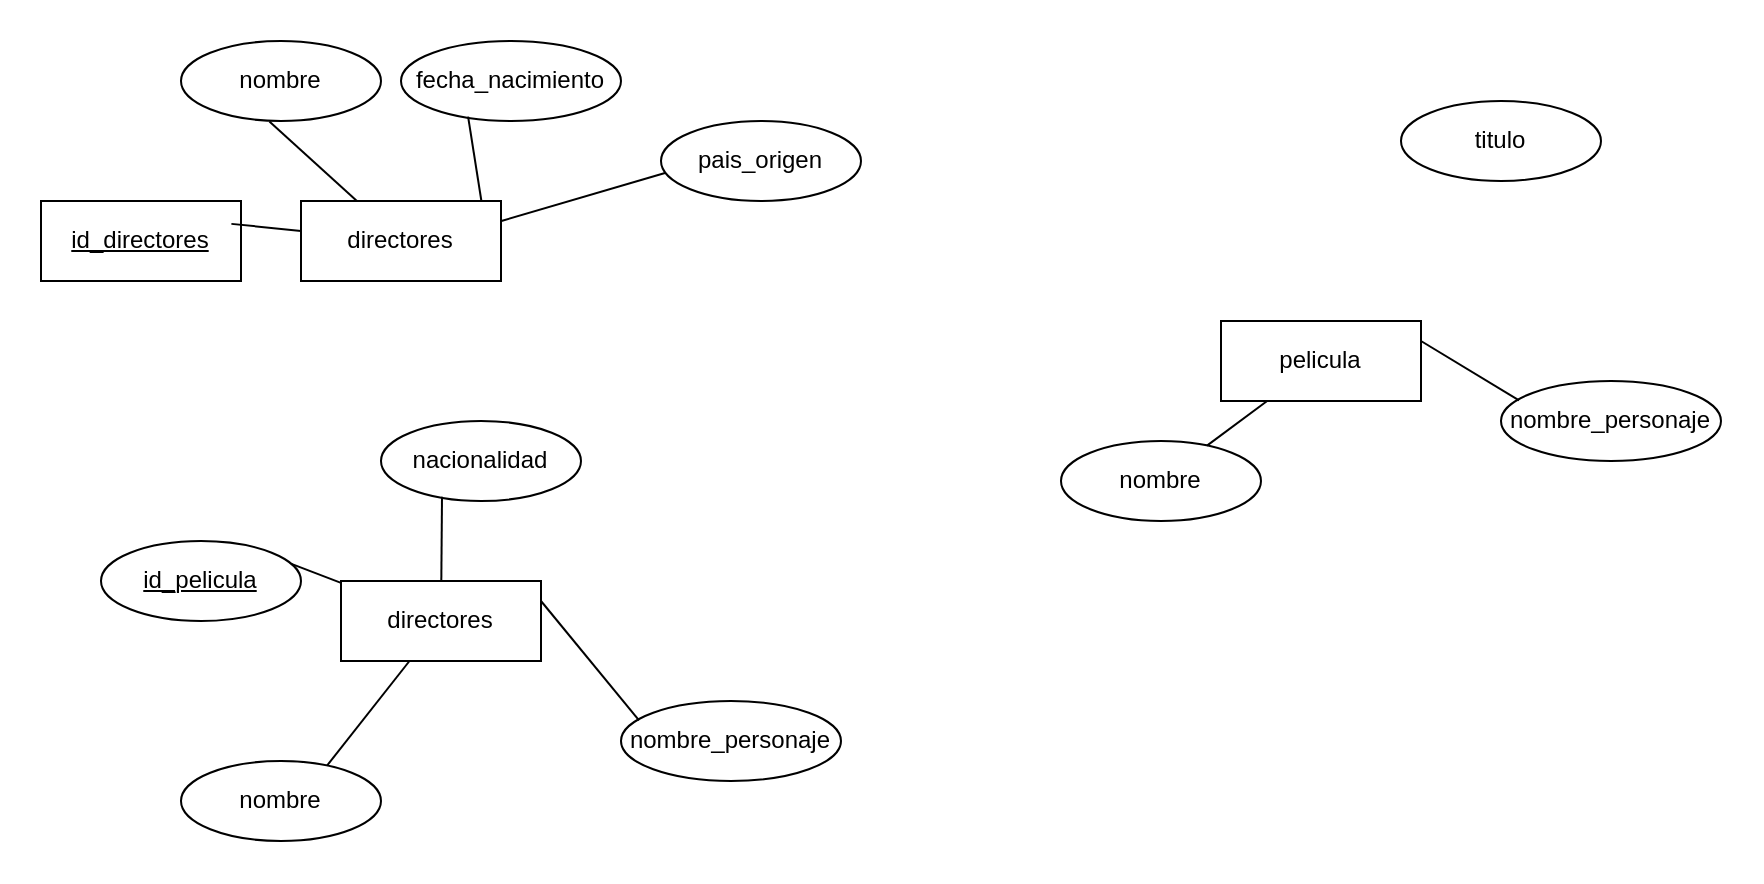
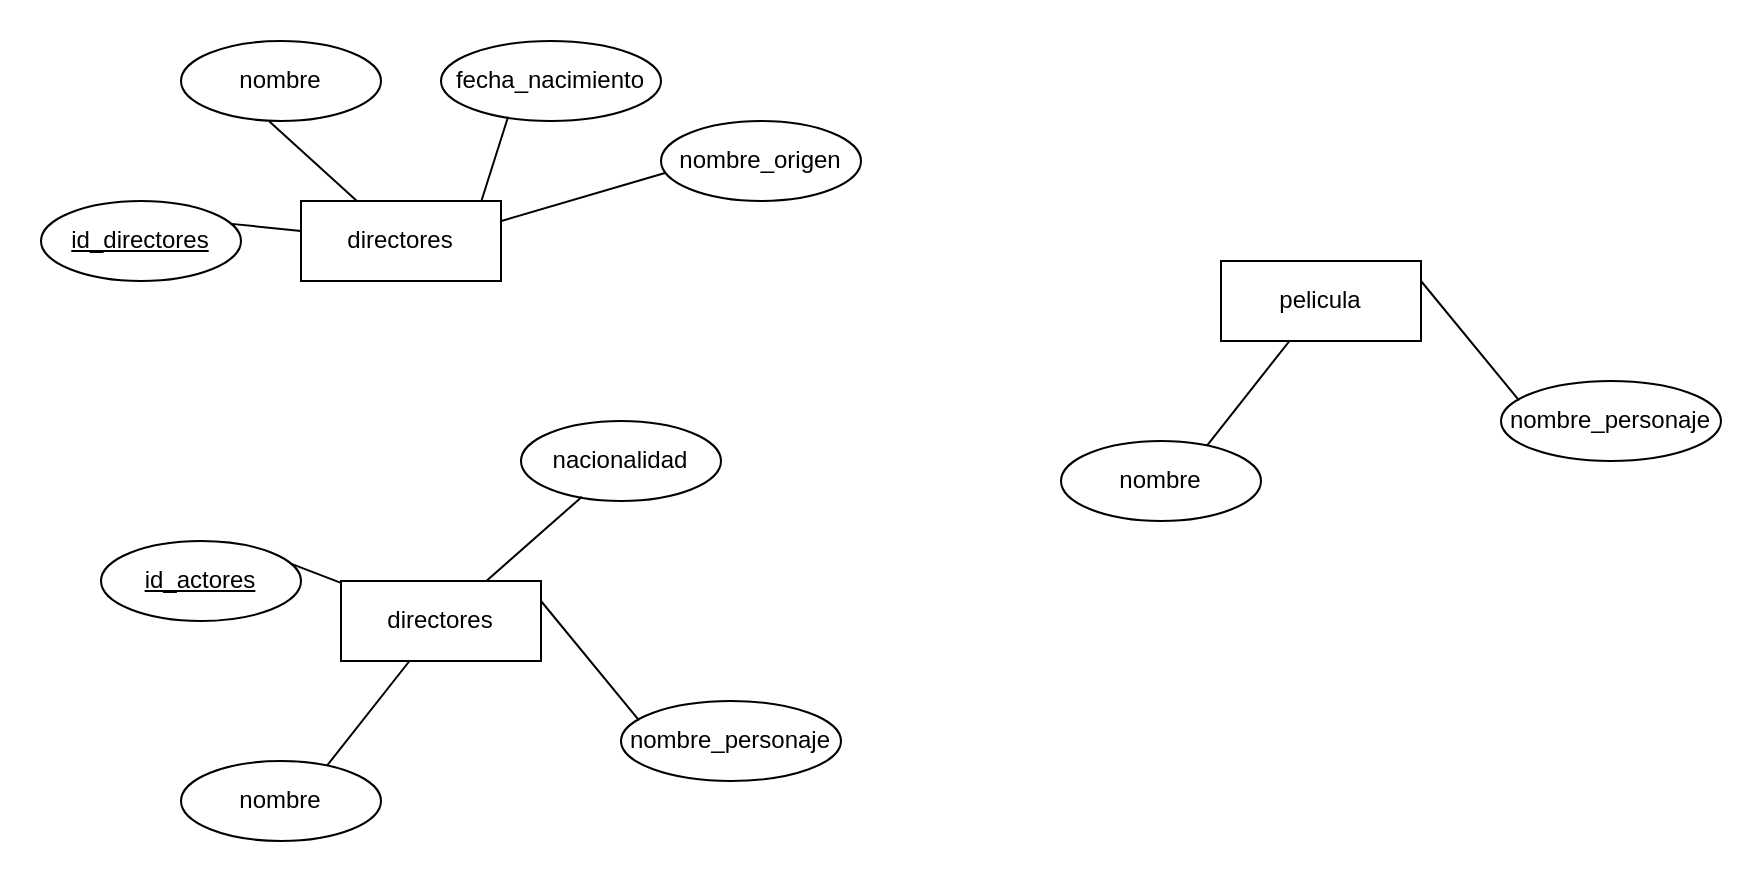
node "fecha_nacimiento": moved (511, 81) -> (551, 81)
node "titulo": removed
node "pais_origen": label "pais_origen" -> "nombre_origen"
node "id_directores": shape rectangle -> ellipse
node "pelicula": moved (1321, 361) -> (1321, 301)
node "nacionalidad": moved (481, 461) -> (621, 461)
node "id_pelicula": label "id_pelicula" -> "id_actores"
